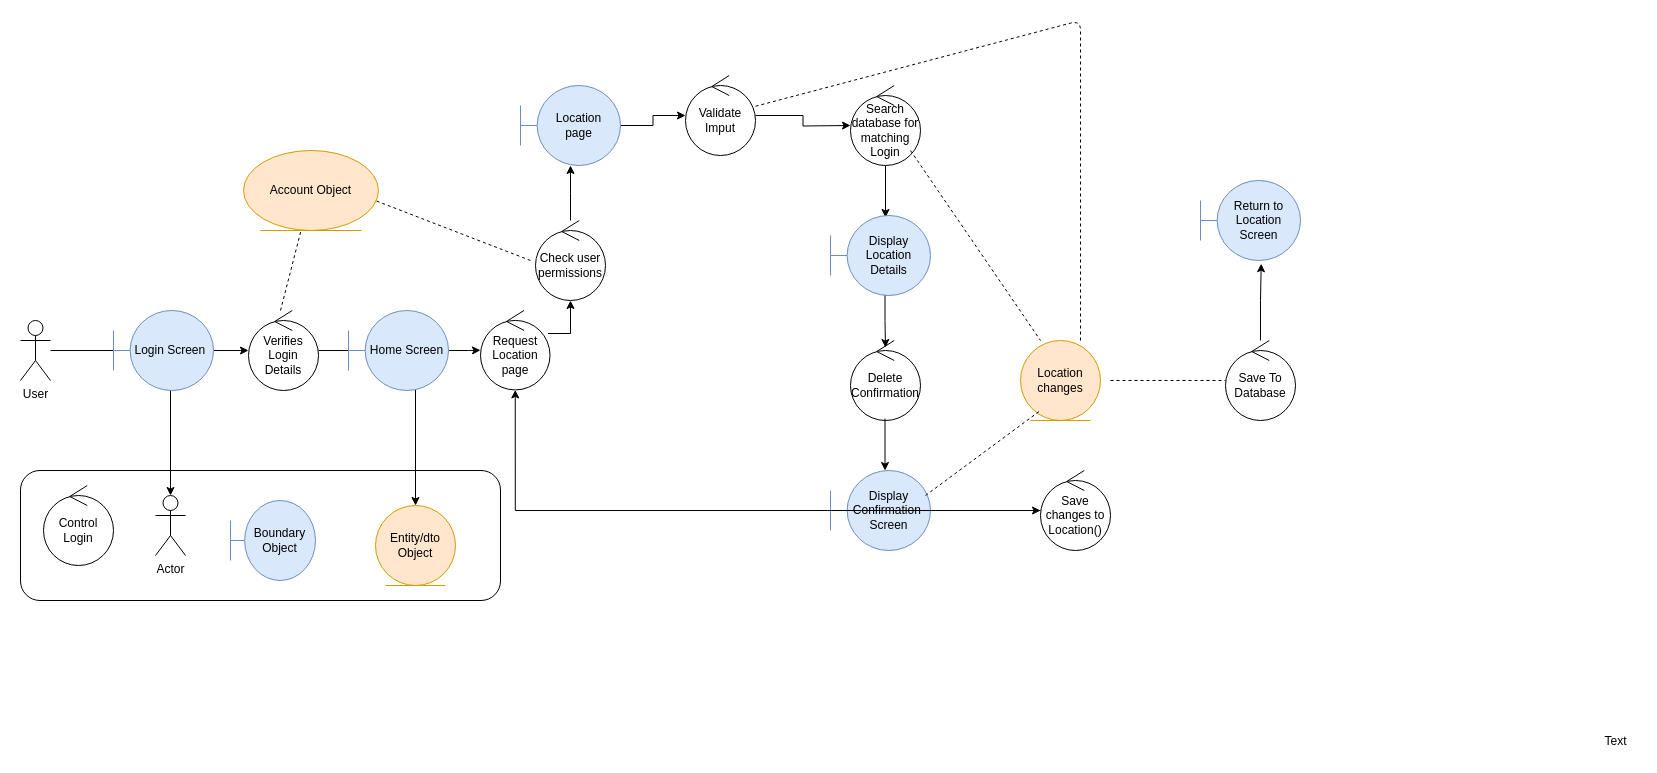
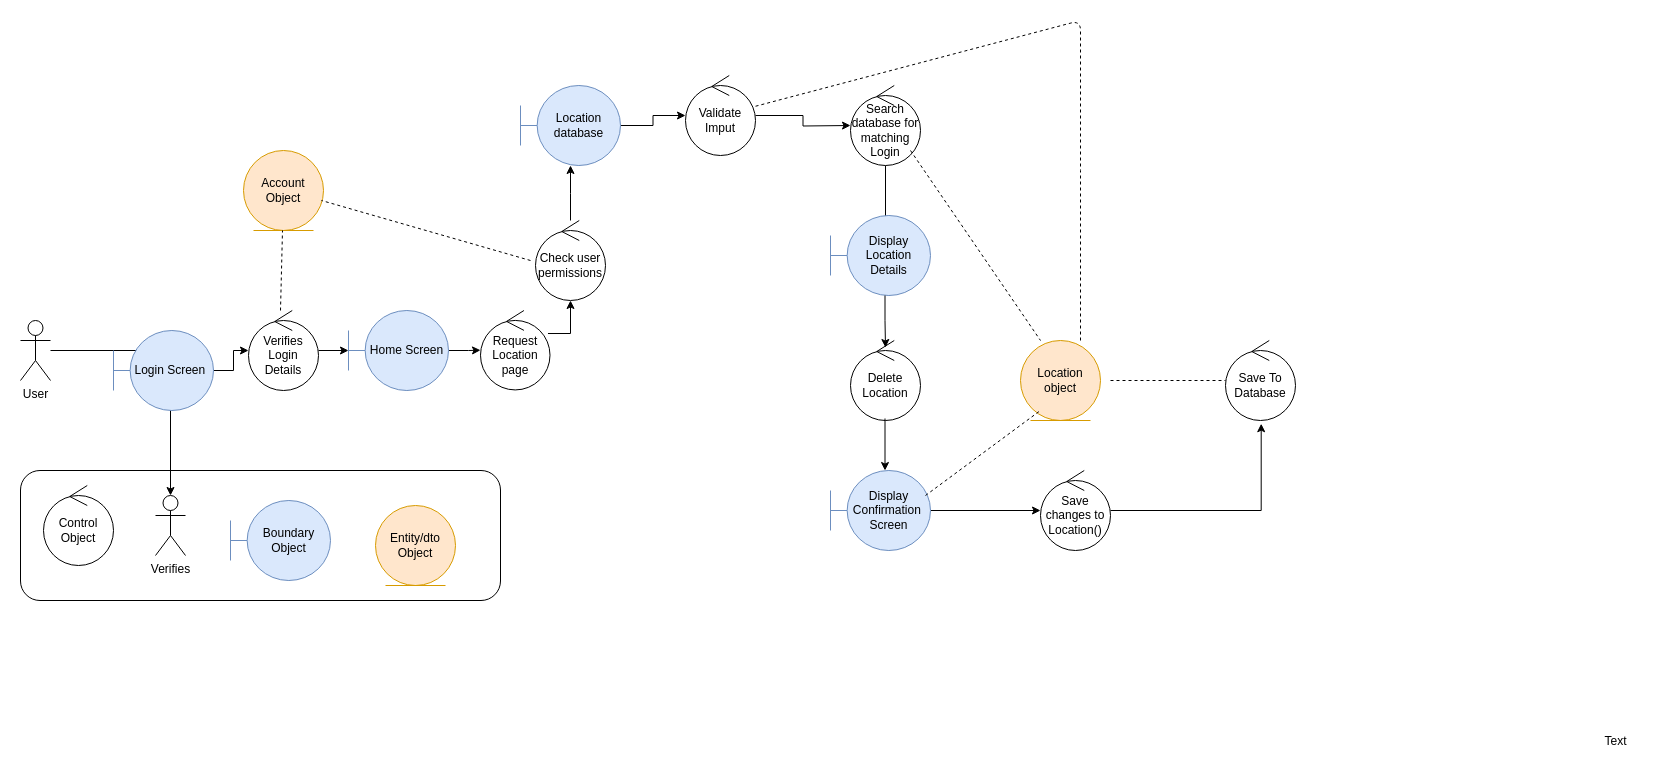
node "Location page": label "Location page" -> "Location database"
node "Account Object": size 135x80 -> 80x80
edge "Search database for matching Login" -> "Display Location Details": arrowhead classic -> none
node "Return to Location Screen": removed
edge "Save To Database" -> "Return to Location Screen": removed
node "Login Screen": moved (164, 351) -> (164, 371)
node "Location changes": label "Location changes" -> "Location object"
node "Delete Confirmation": label "Delete Confirmation" -> "Delete Location"
edge "Verifies Login Details" -> "Entity/dto Object": now "Verifies Login Details" -> "Home Screen"
edge "Save changes to Location()" -> "Request Location page": now "Save changes to Location()" -> "Save To Database"
node "Control Login": label "Control Login" -> "Control Object"
node "Boundary Object": size 85x80 -> 100x80
node "Actor": label "Actor" -> "Verifies"
